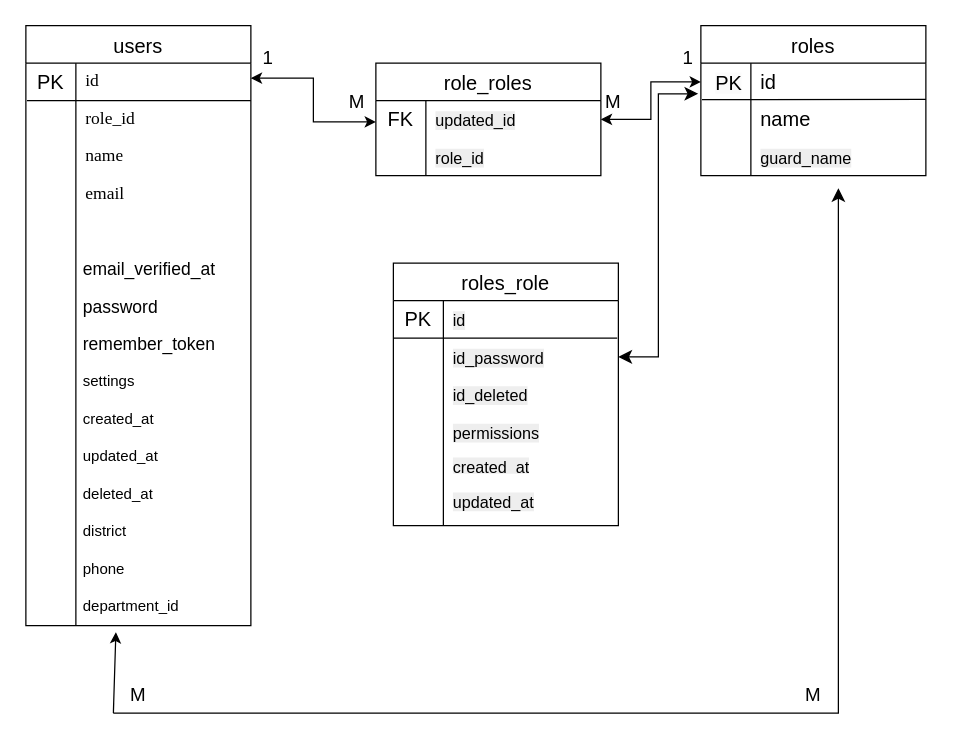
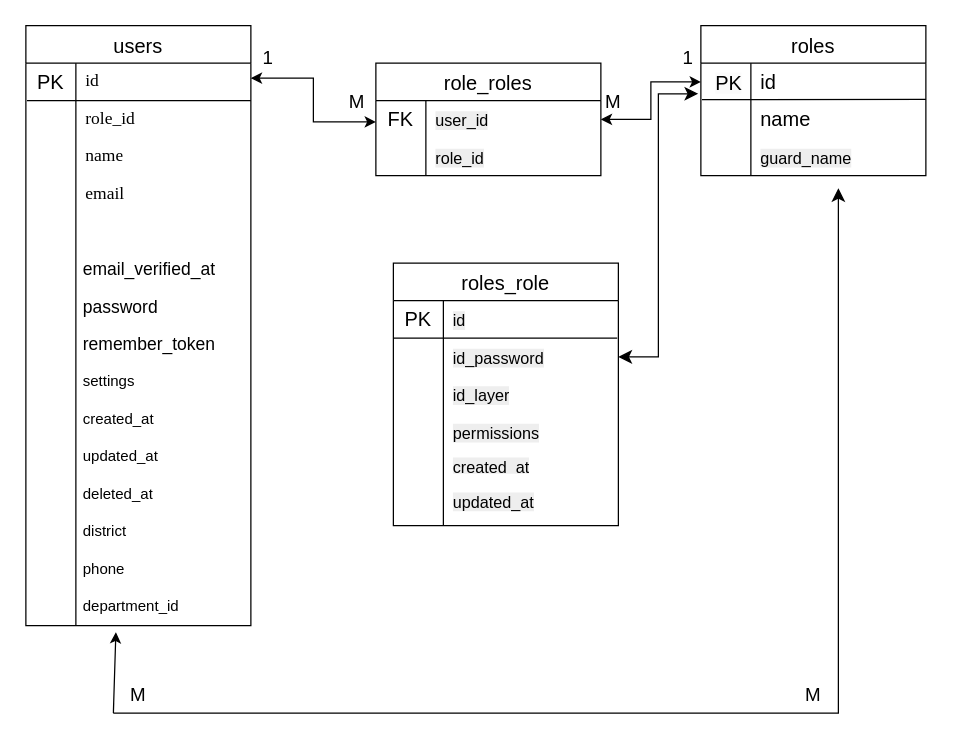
node "updated_id": label "updated_id" -> "user_id"
node "id_deleted": label "id_deleted" -> "id_layer"
